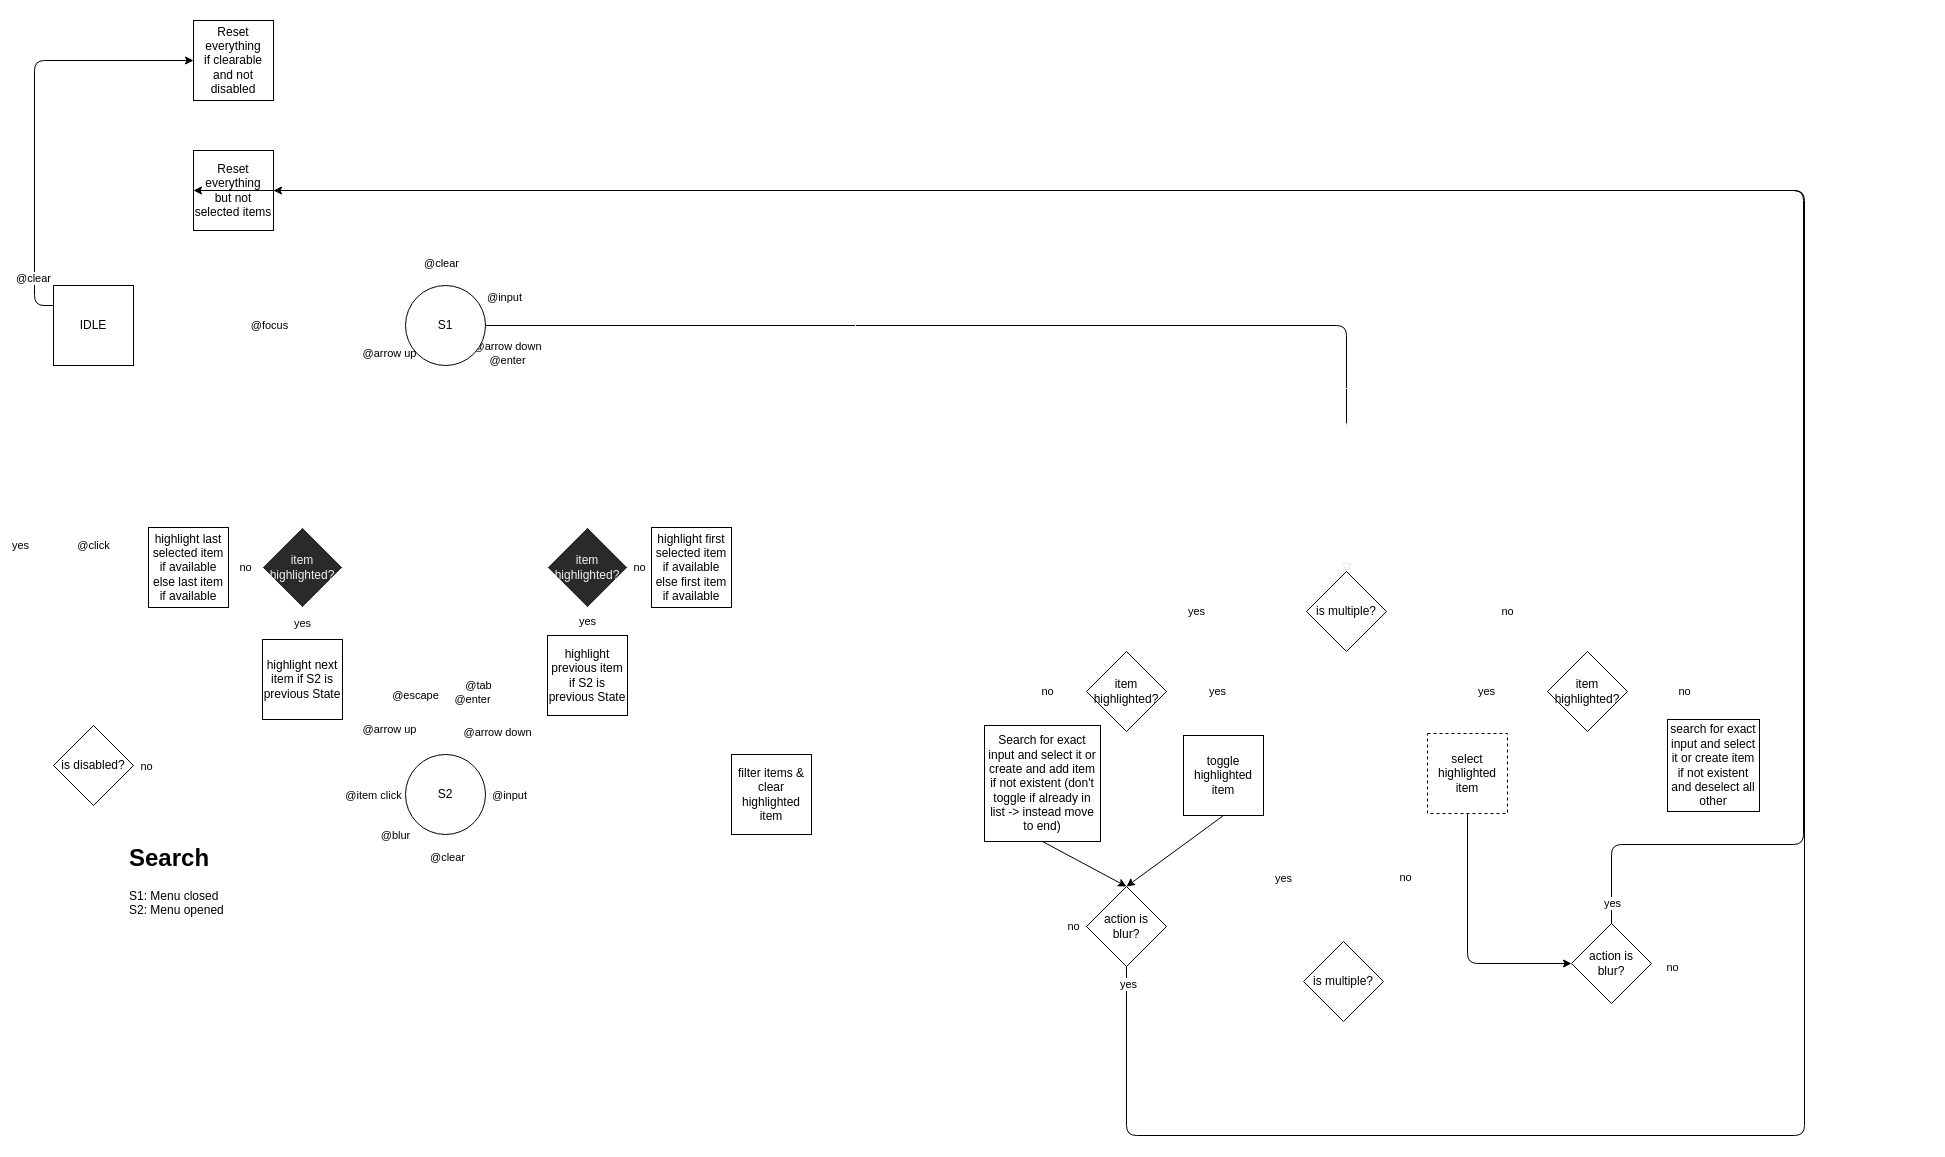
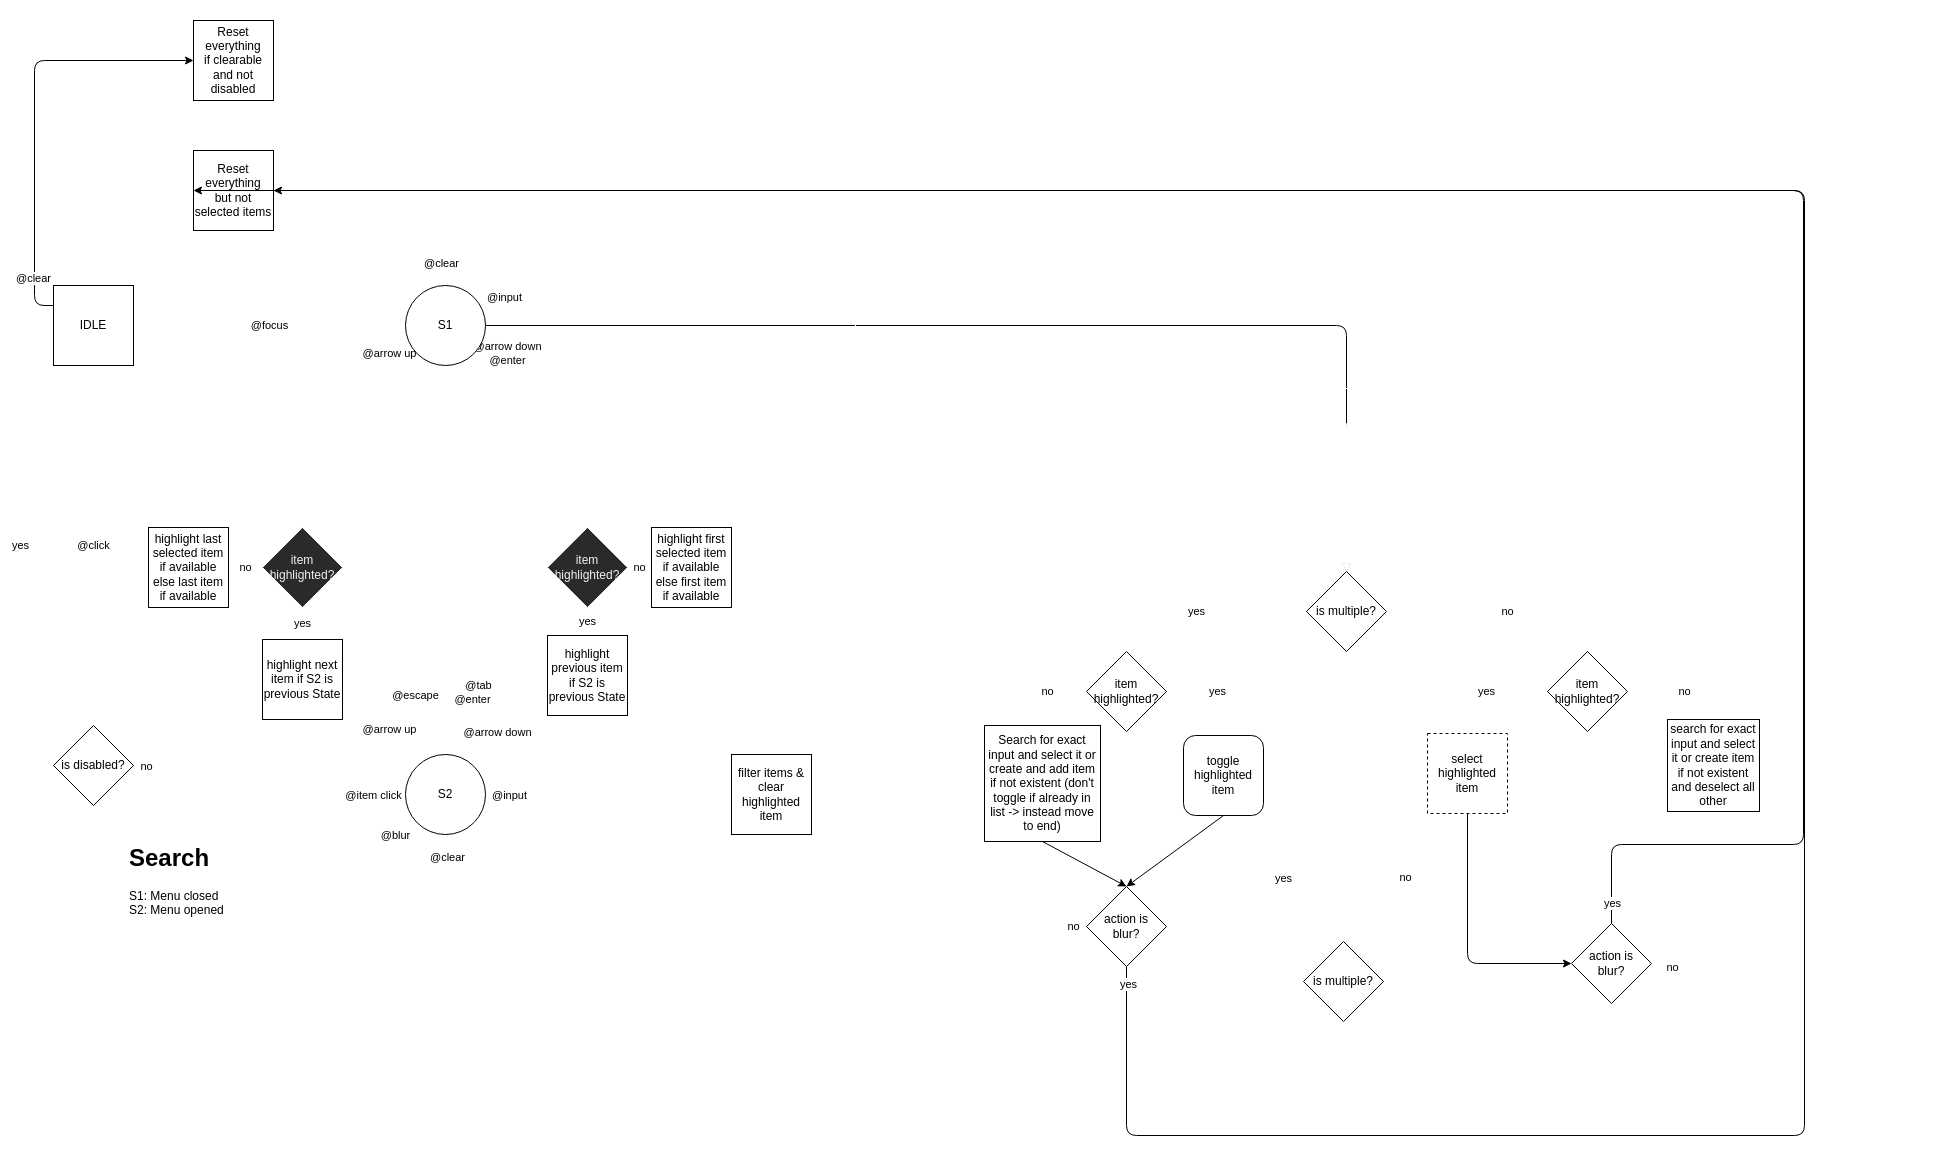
node "toggle highlighted item": shape rectangle -> rounded rectangle
